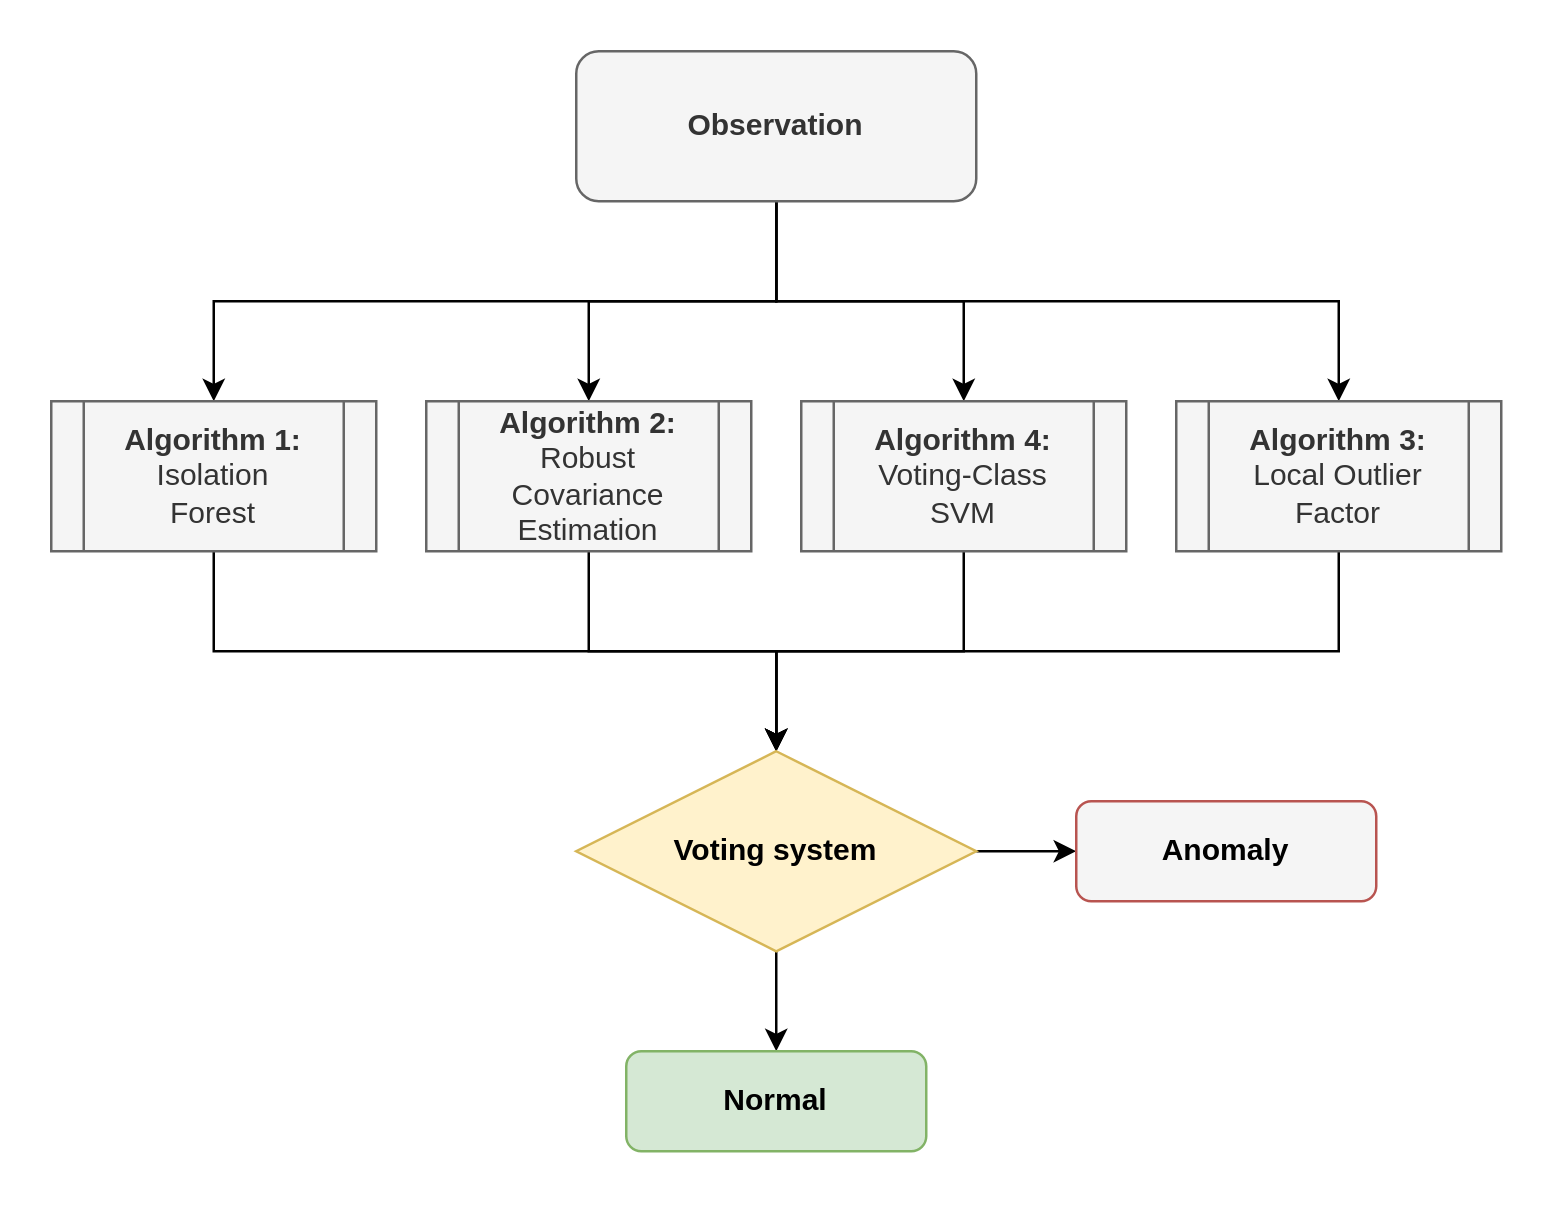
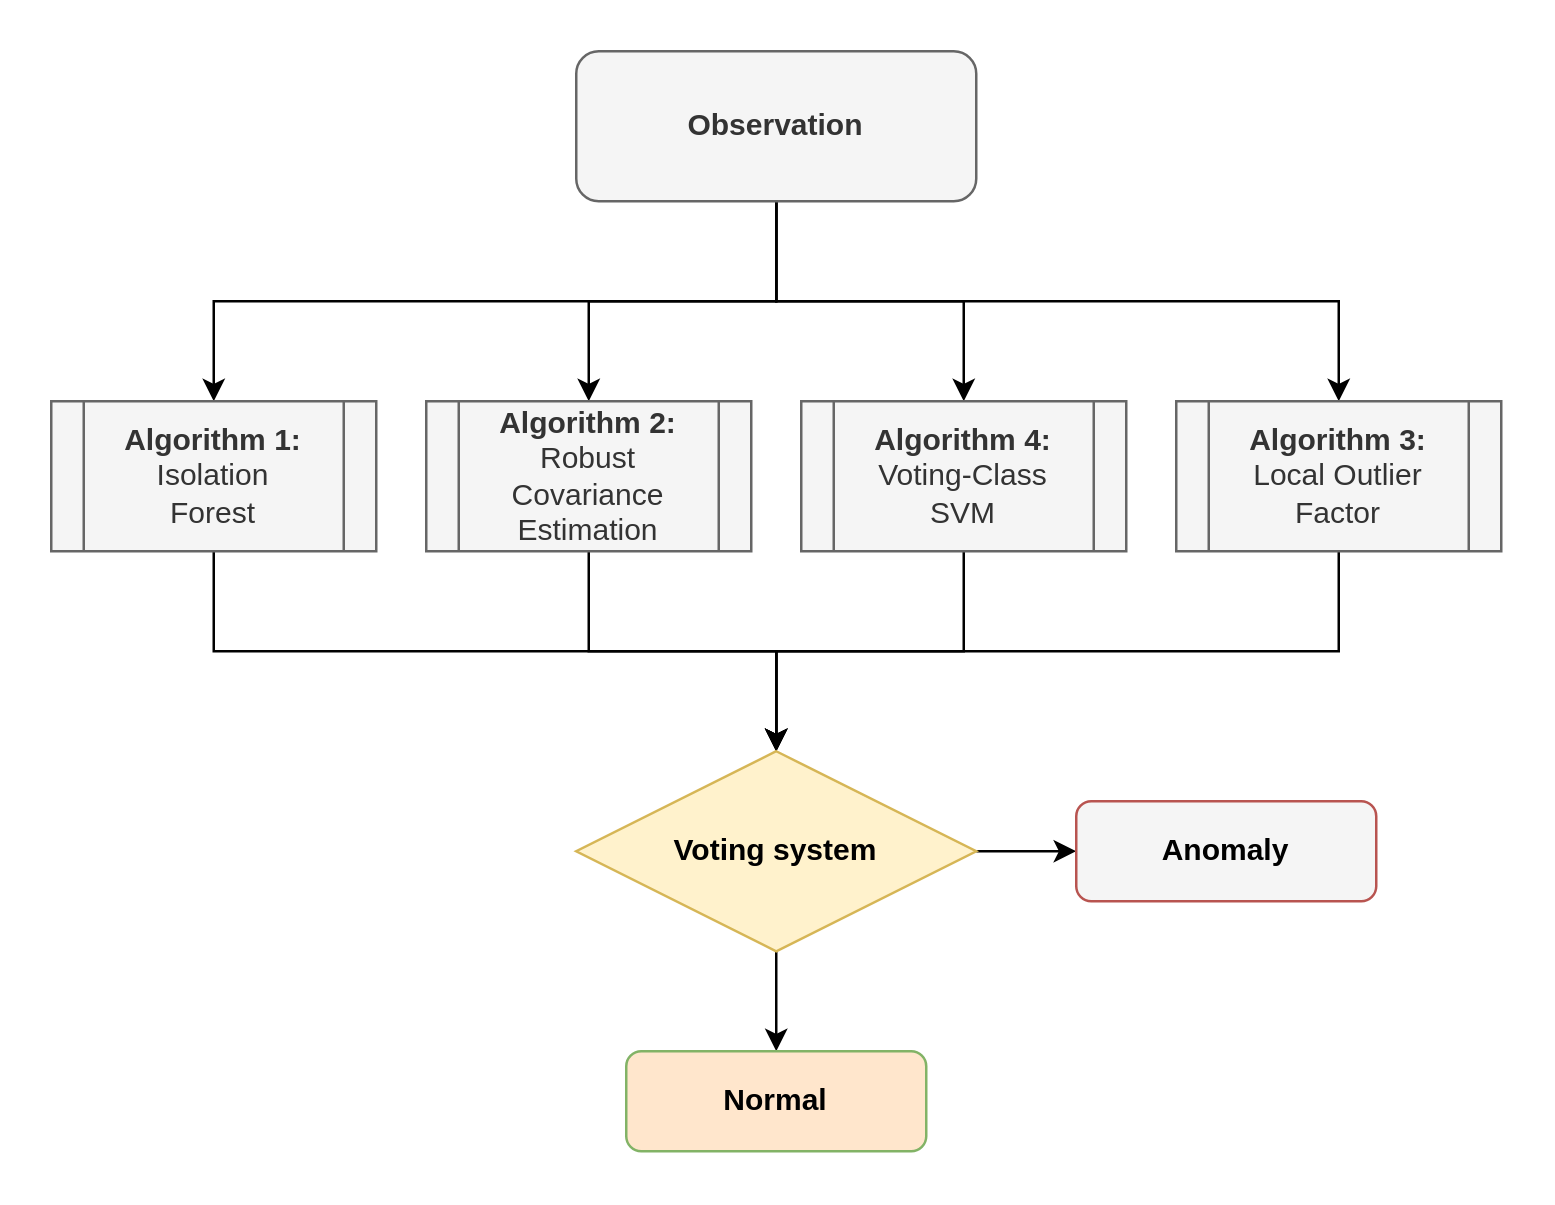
node "Normal": fillcolor #d5e8d4 -> #ffe6cc
